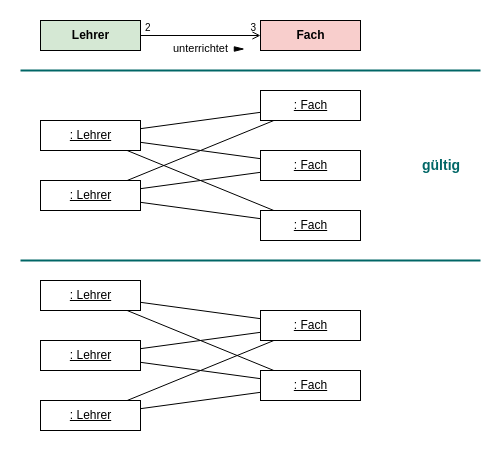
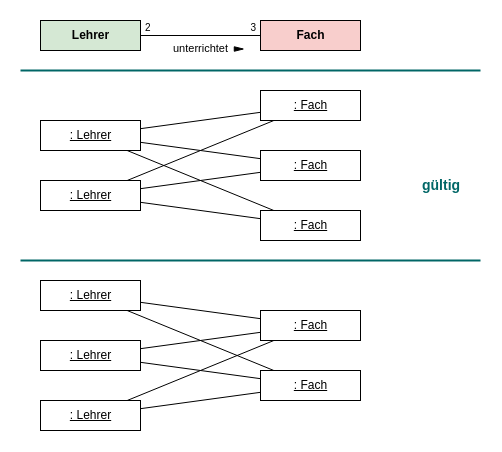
edge "Lehrer" -> "Fach": arrowhead open -> none
node "gültig": moved (451, 166) -> (451, 186)
